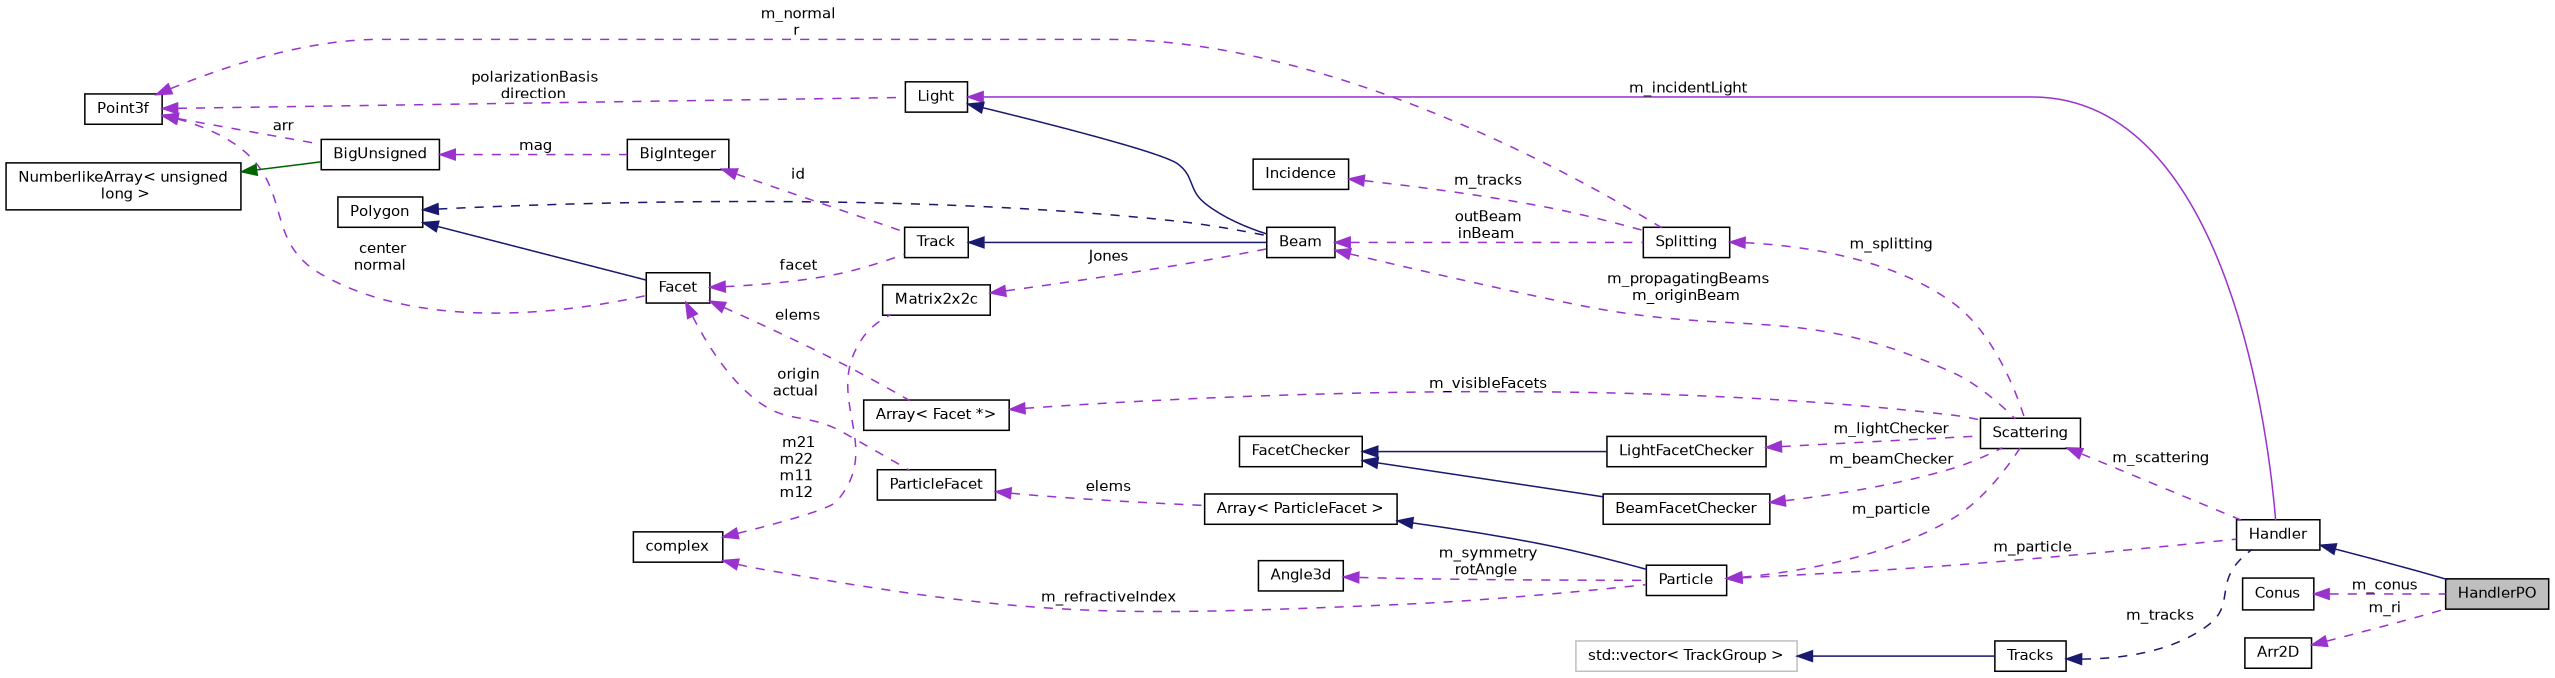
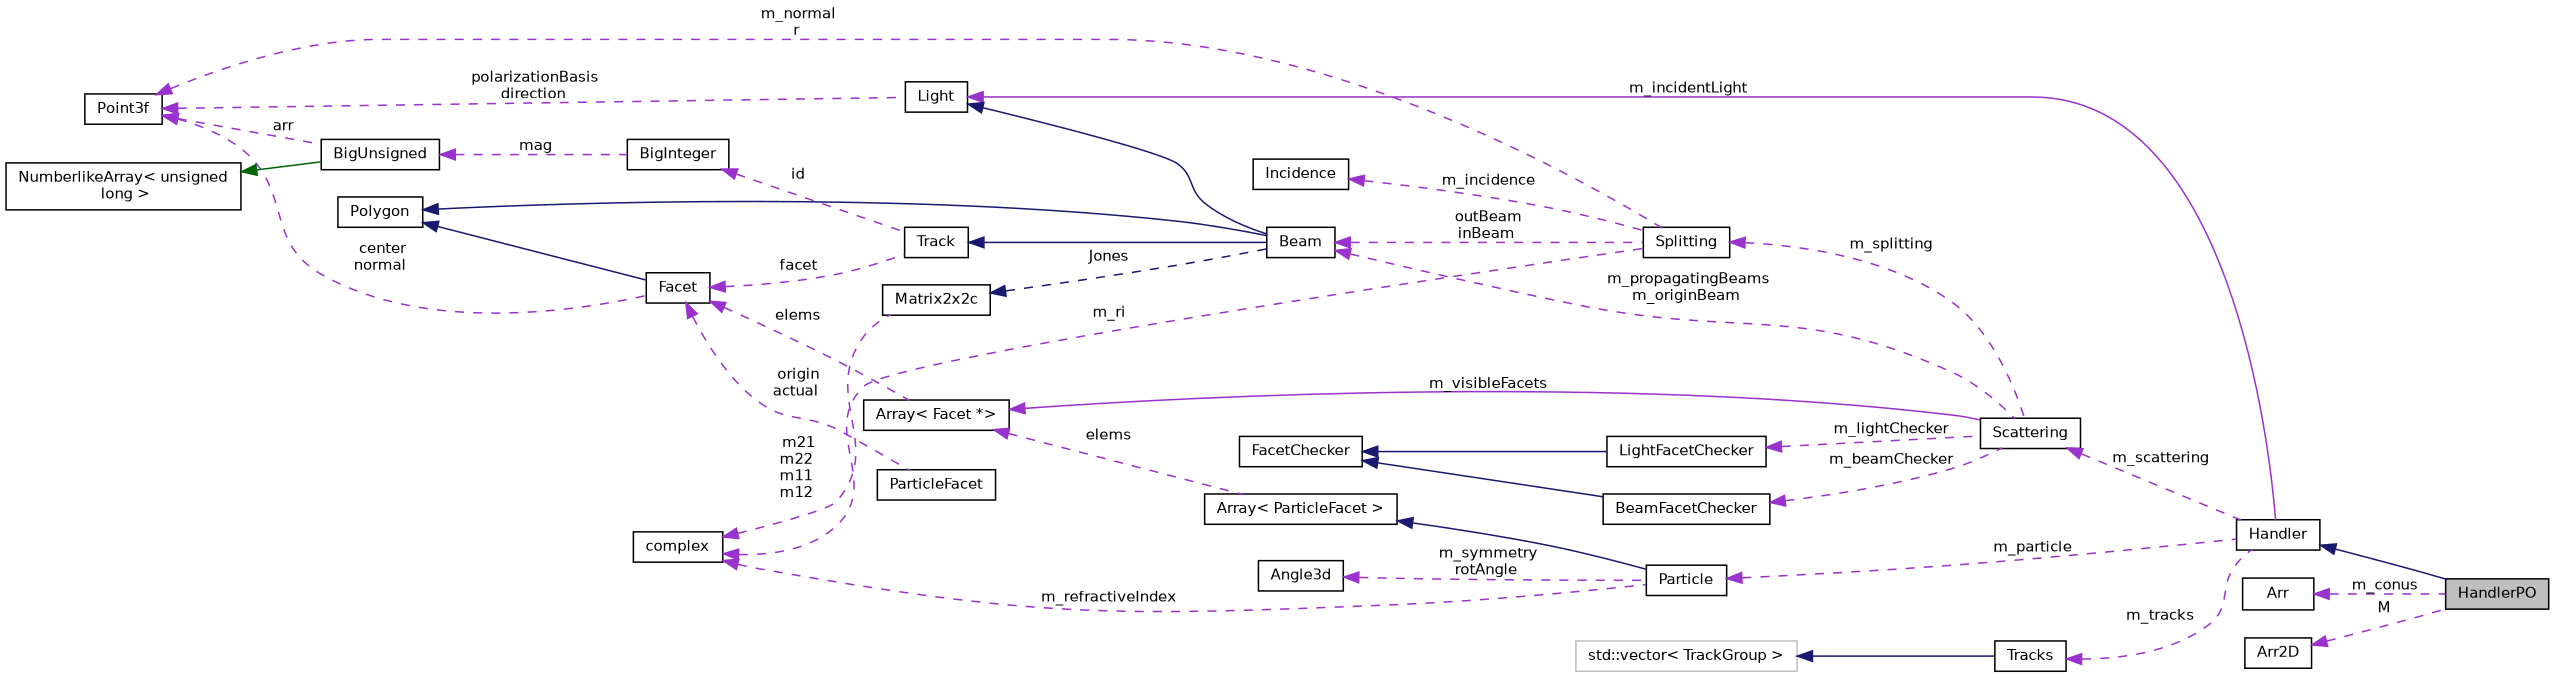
edge "Splitting" -> "Incidence": label " m_tracks" -> " m_incidence"
edge "Beam" -> "Polygon": style dashed -> solid
edge "Beam" -> "Matrix2x2c": color darkorchid3 -> midnightblue
edge "Splitting" -> "complex": added, label "m_ri"
edge "Scattering" -> "Array< Facet *>": style dashed -> solid
edge "Array< ParticleFacet >" -> "ParticleFacet": now "Array< ParticleFacet >" -> "Array< Facet *>"
edge "Scattering" -> "Particle": removed, label "m_particle"
node "Conus": label "Conus" -> "Arr"
edge "HandlerPO" -> "Arr2D": label " m_ri" -> " M"
edge "Handler" -> "Tracks": color midnightblue -> darkorchid3
